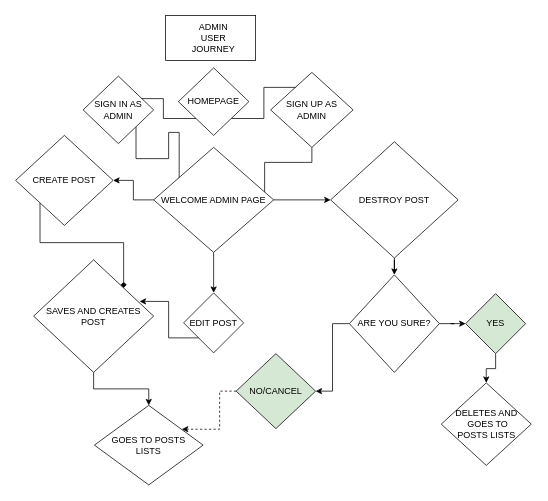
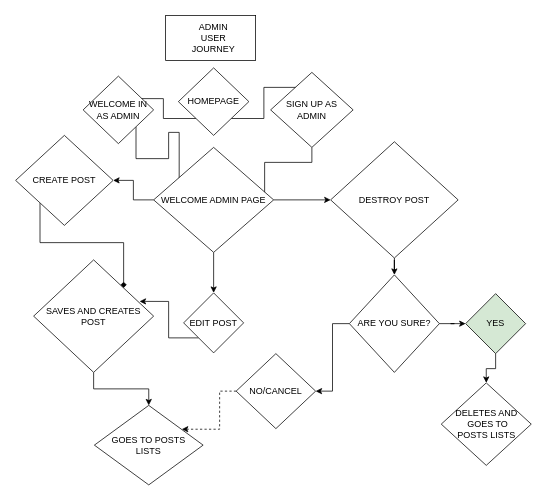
node "SIGN IN AS ADMIN": label "SIGN IN AS ADMIN" -> "WELCOME IN AS ADMIN"
node "NO/CANCEL": fillcolor #d5e8d4 -> #ffffff
